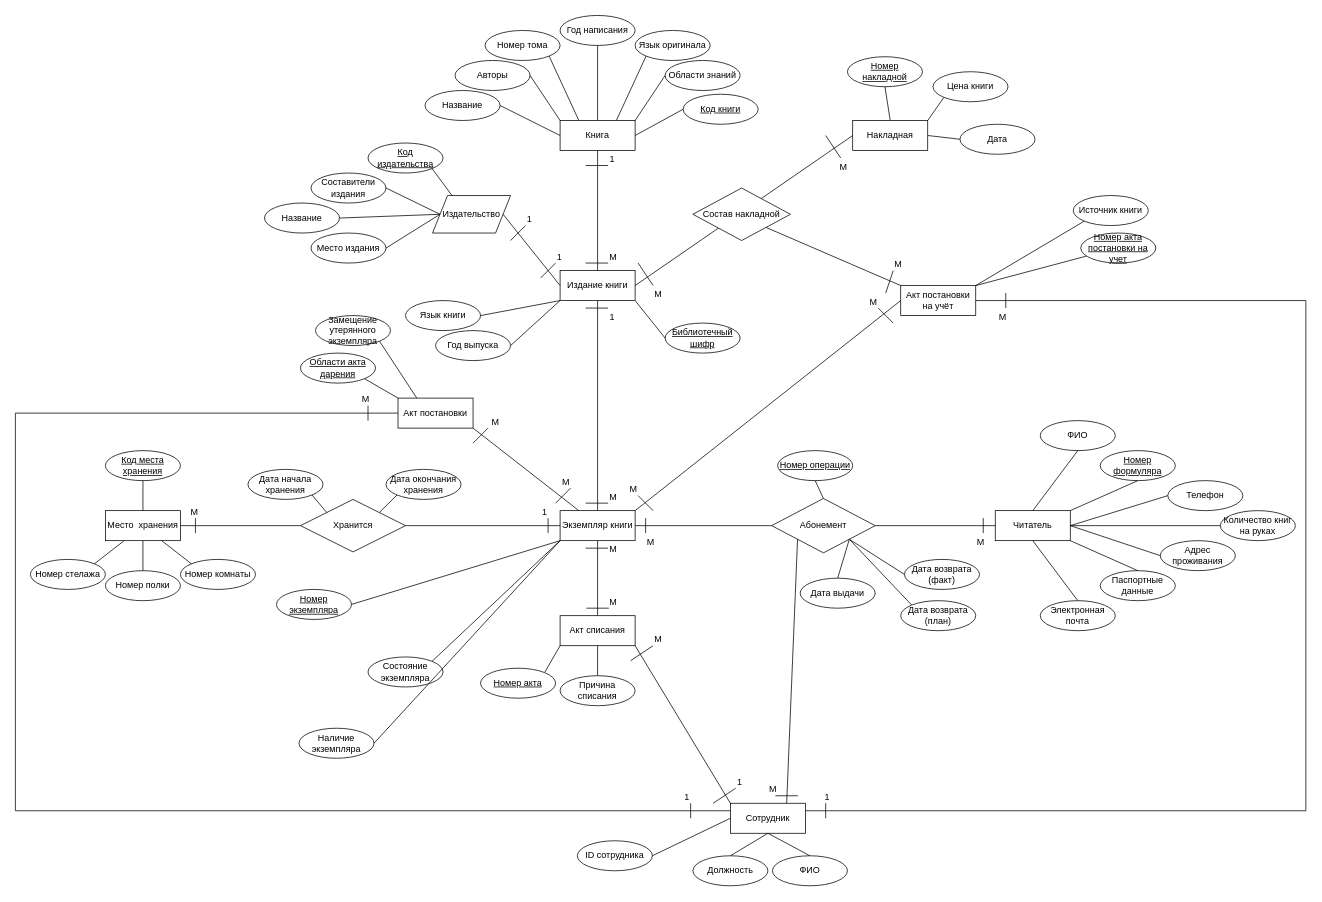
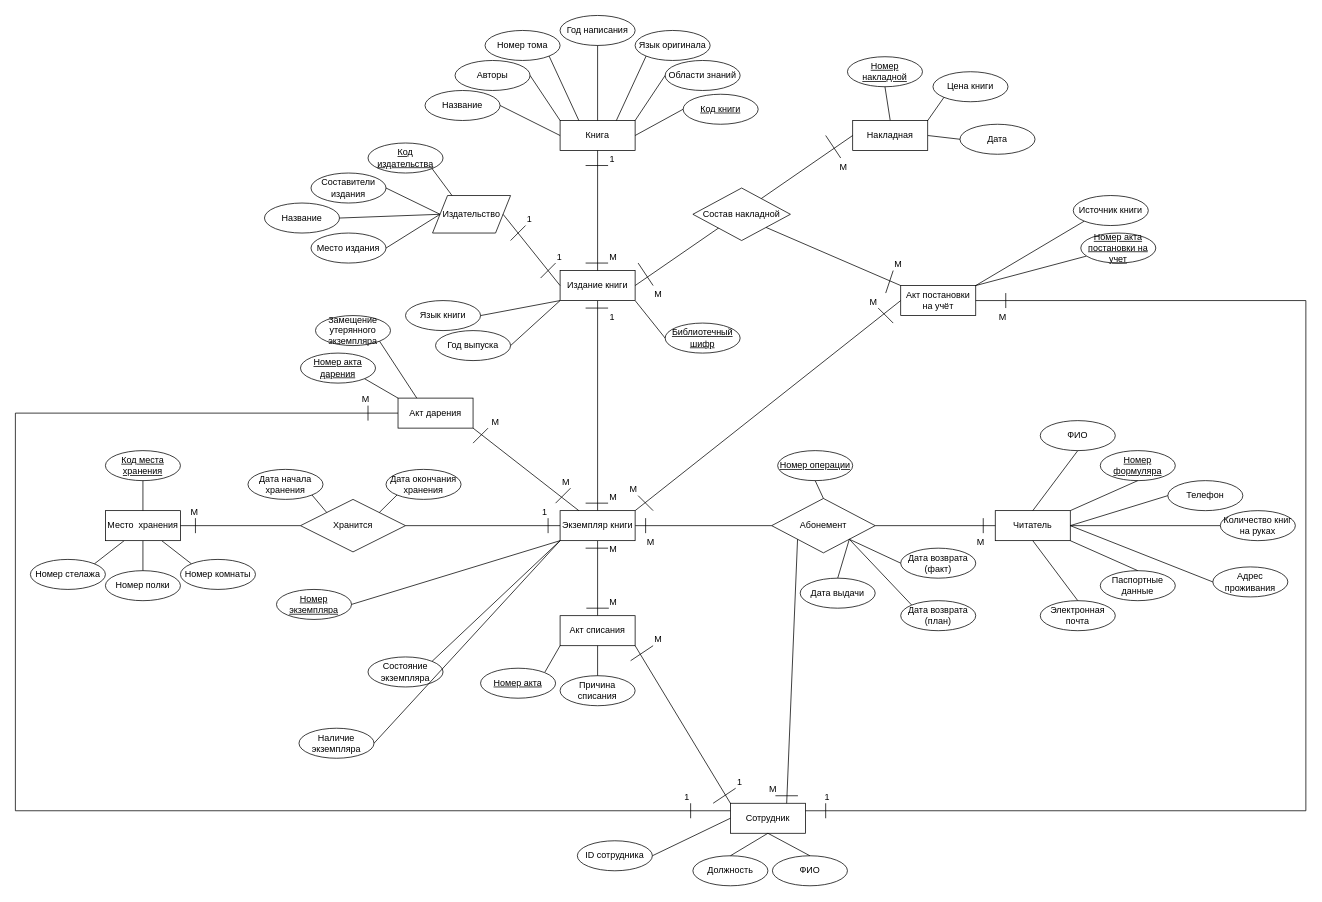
node "Области акта дарения": label "Области акта дарения" -> "Номер акта дарения"
node "Акт постановки": label "Акт постановки" -> "Акт дарения"
node "Адрес проживания": moved (1197, 555) -> (1250, 582)
node "Дата возврата (факт)": moved (942, 574) -> (938, 563)
